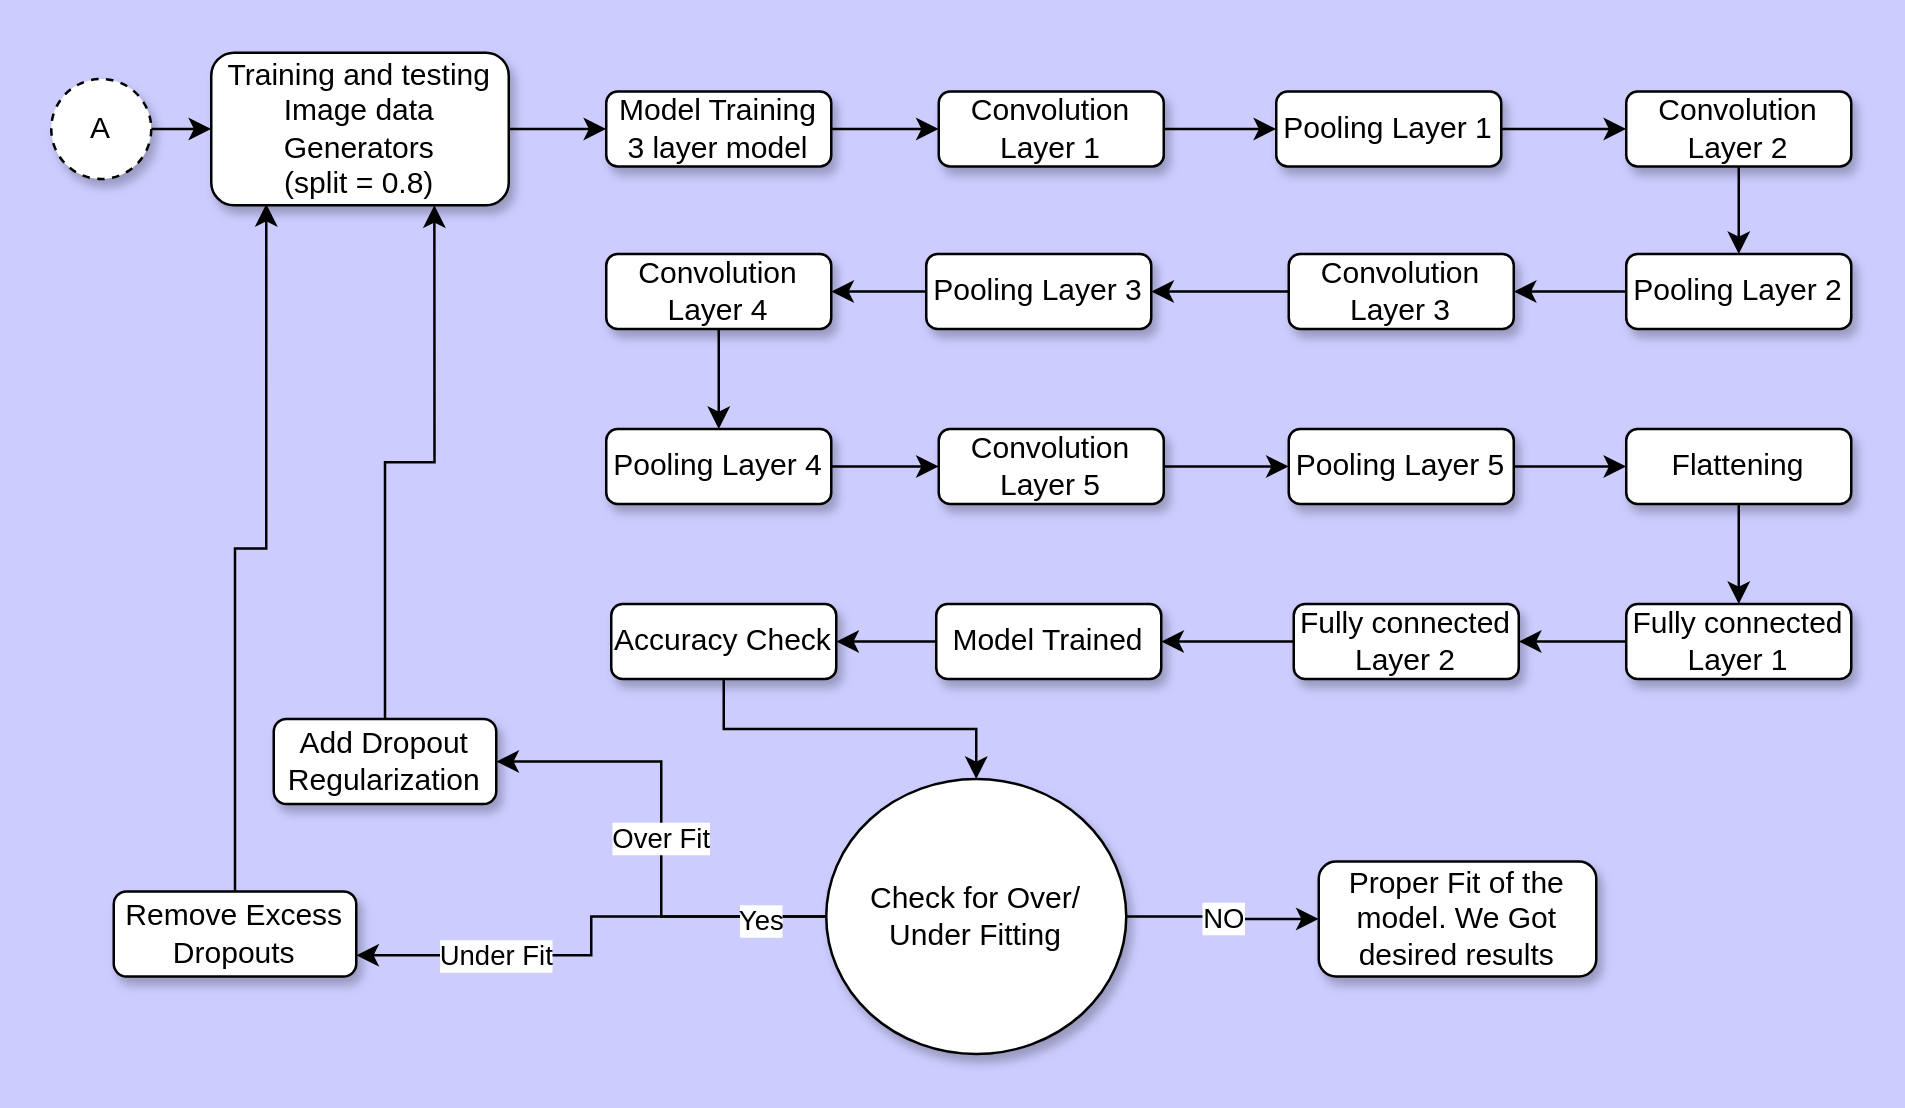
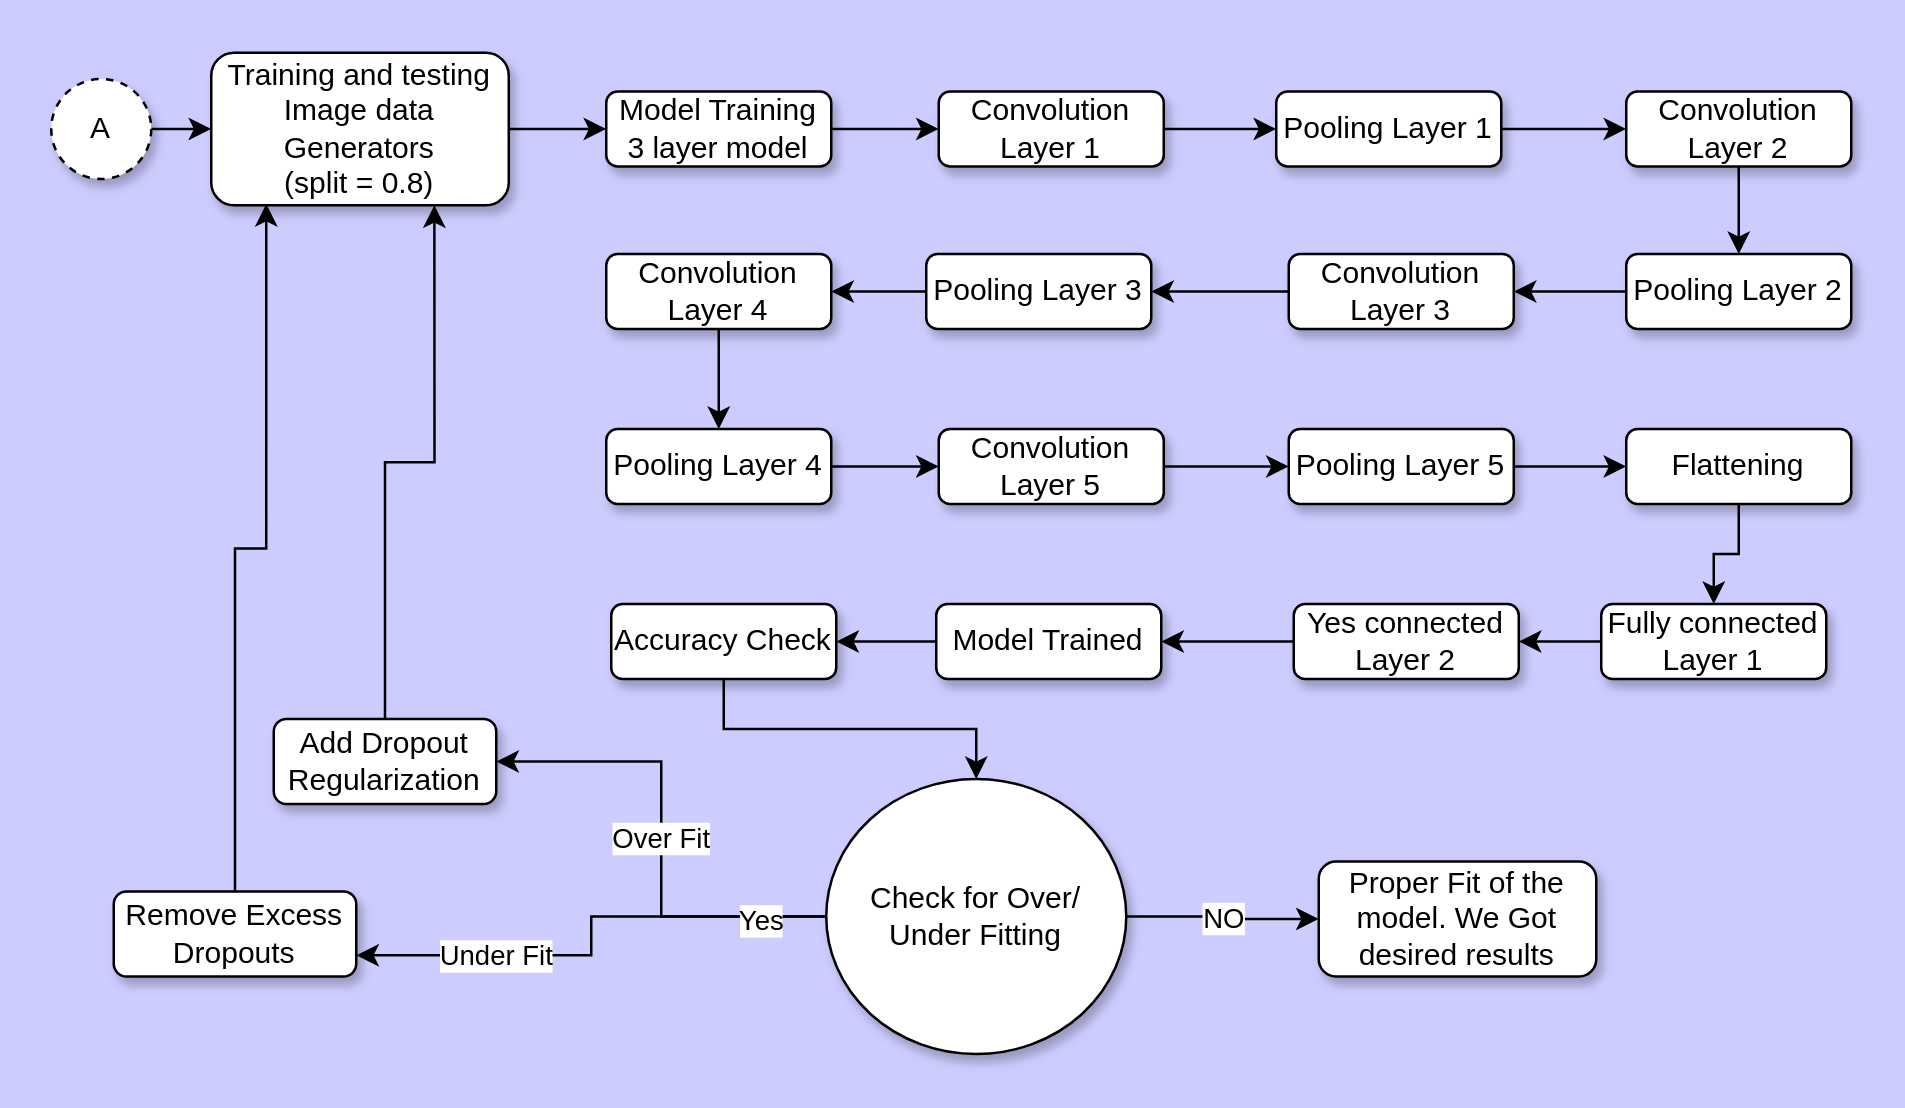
node "Fully connected Layer 2": label "Fully connected Layer 2" -> "Yes connected Layer 2"
node "Fully connected Layer 1": moved (1739, 641) -> (1714, 641)
